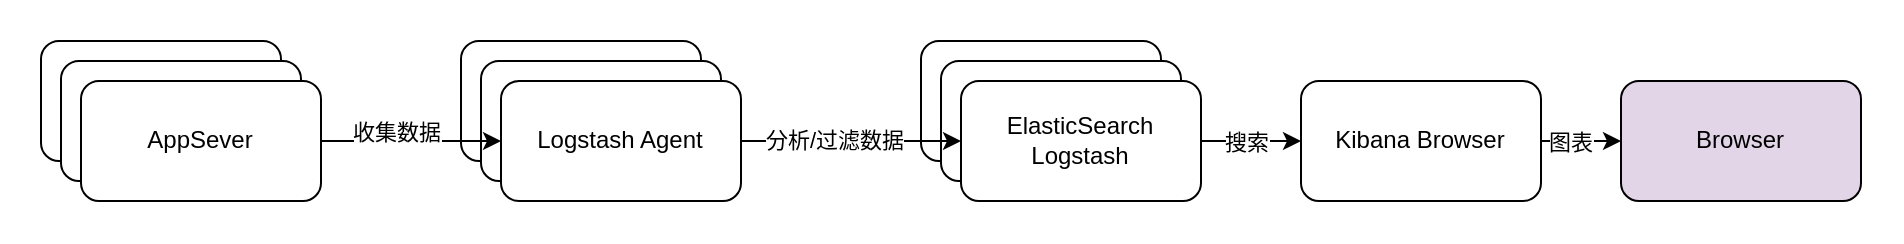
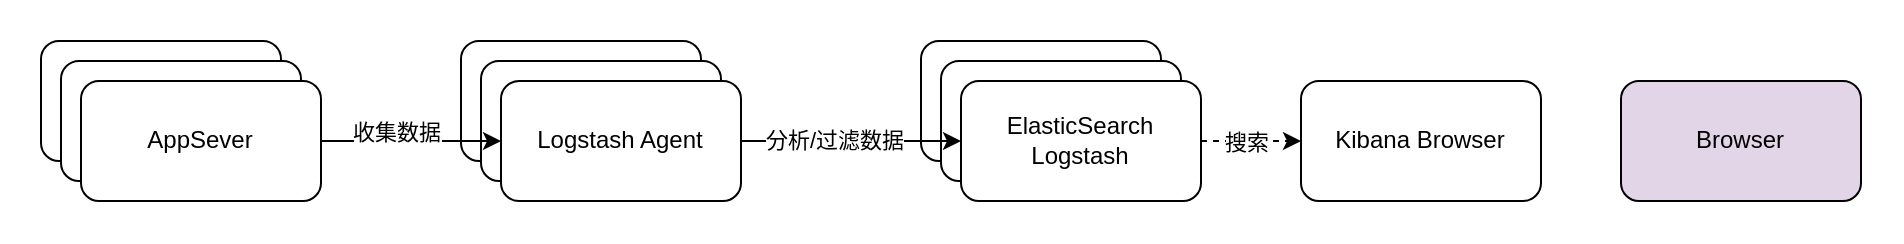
edge "ElasticSearch Logstash" -> "Kibana Browser": style solid -> dashed
edge "Kibana Browser" -> "Browser": removed, label "图表"
